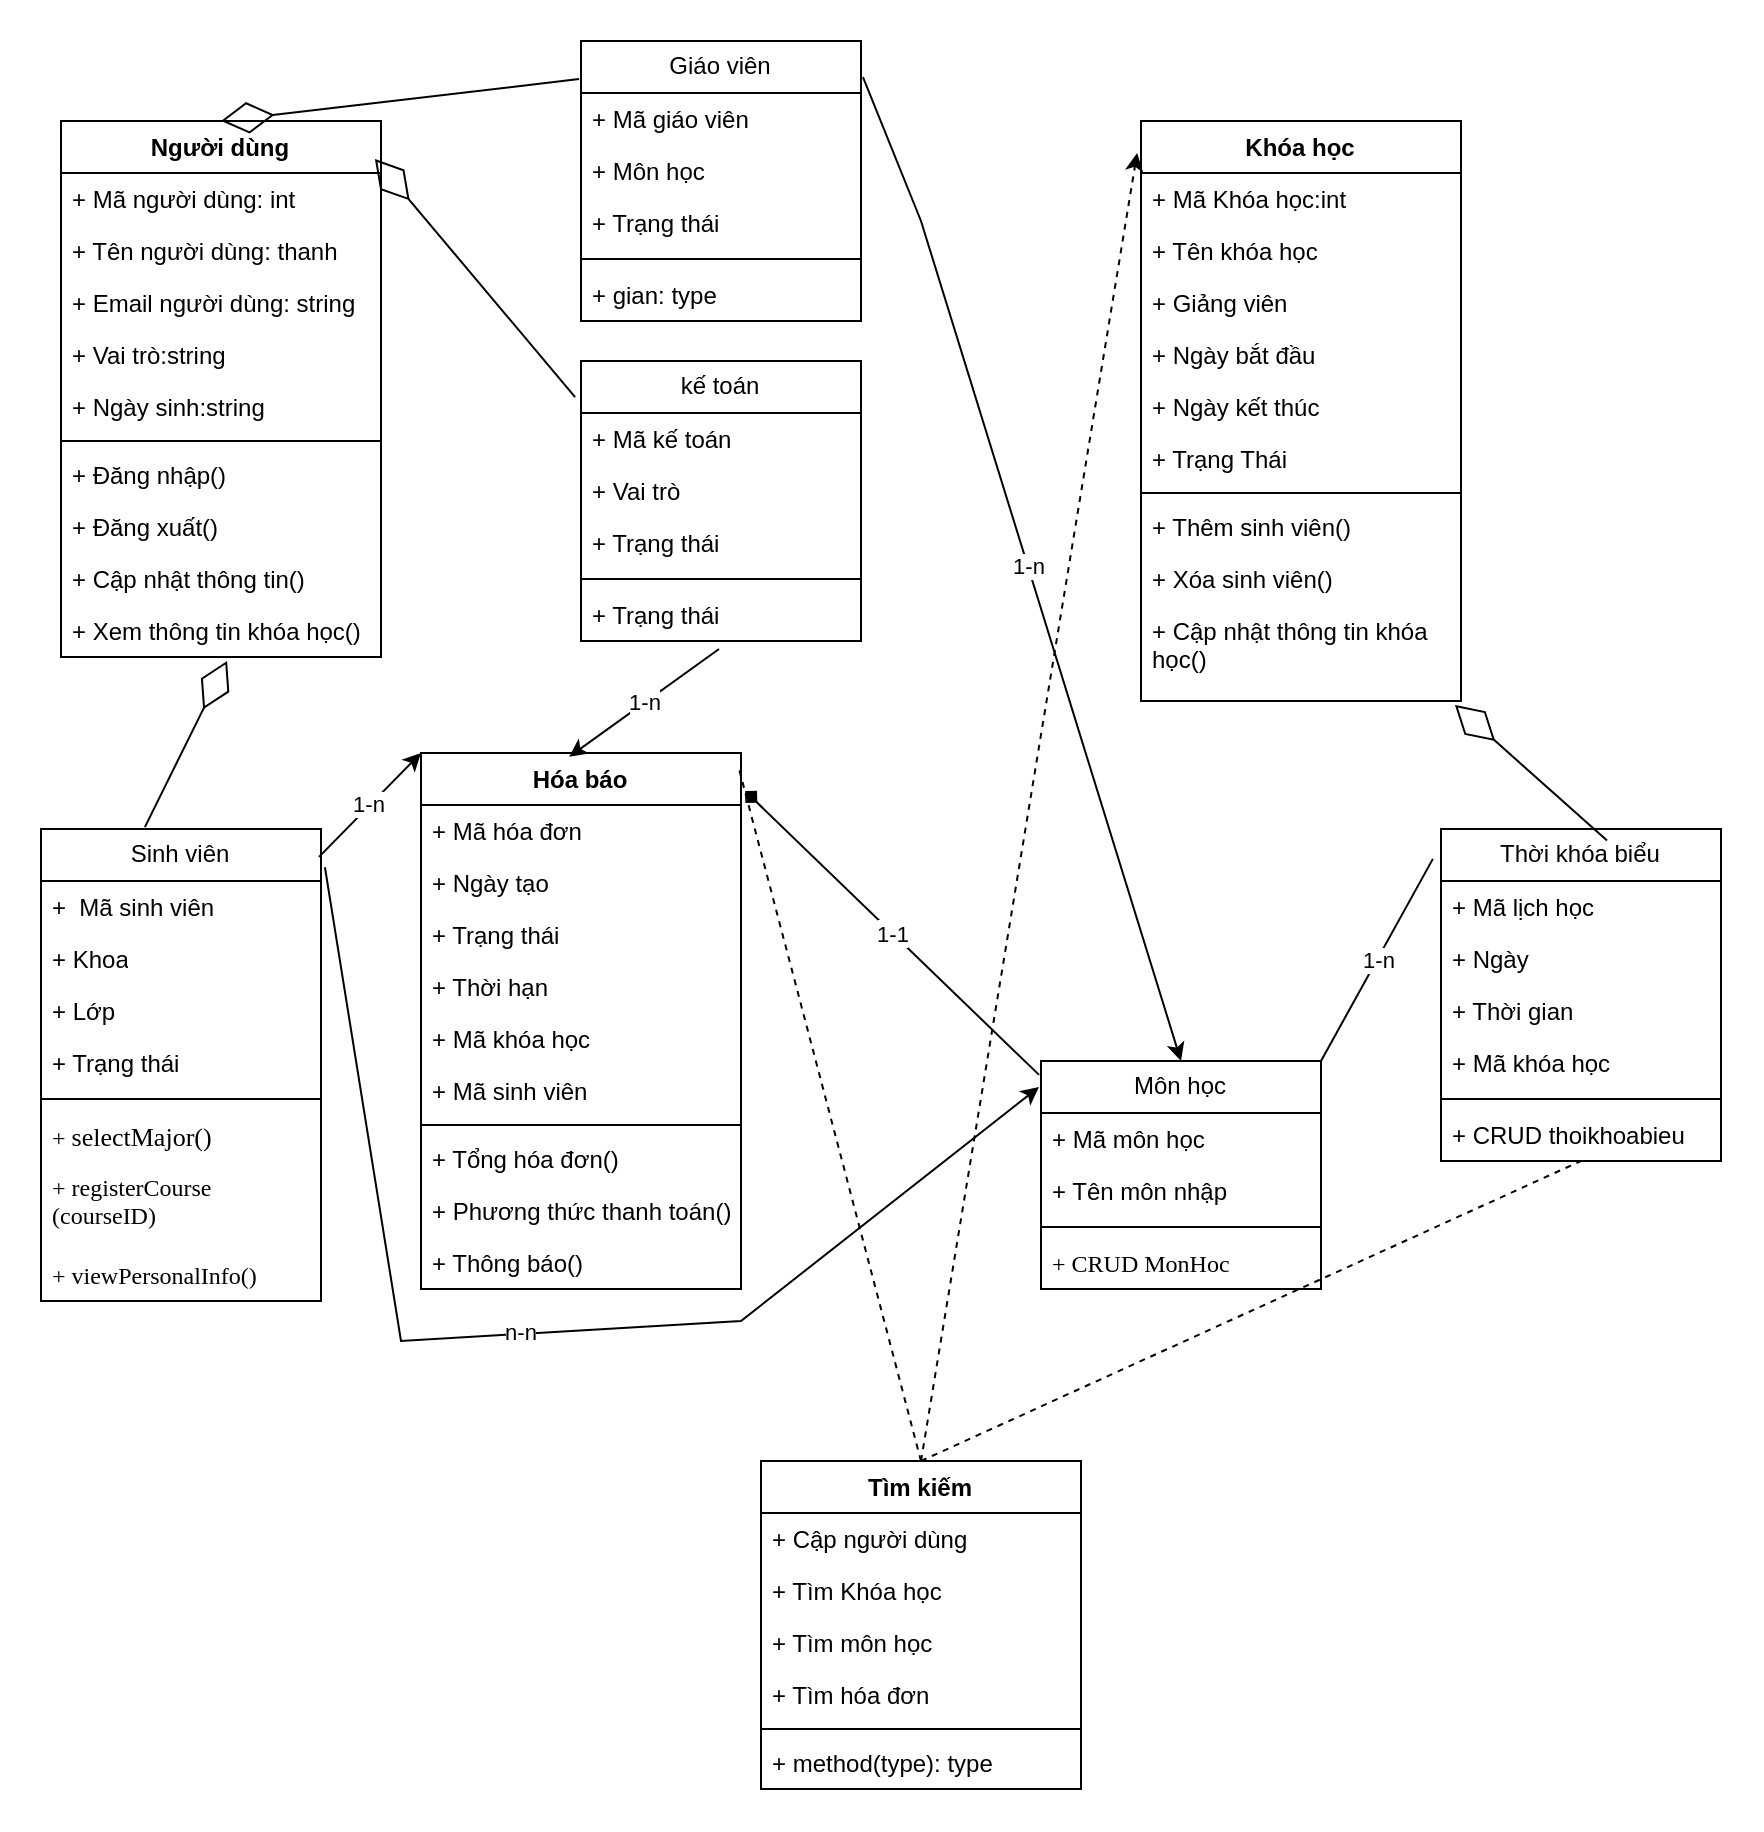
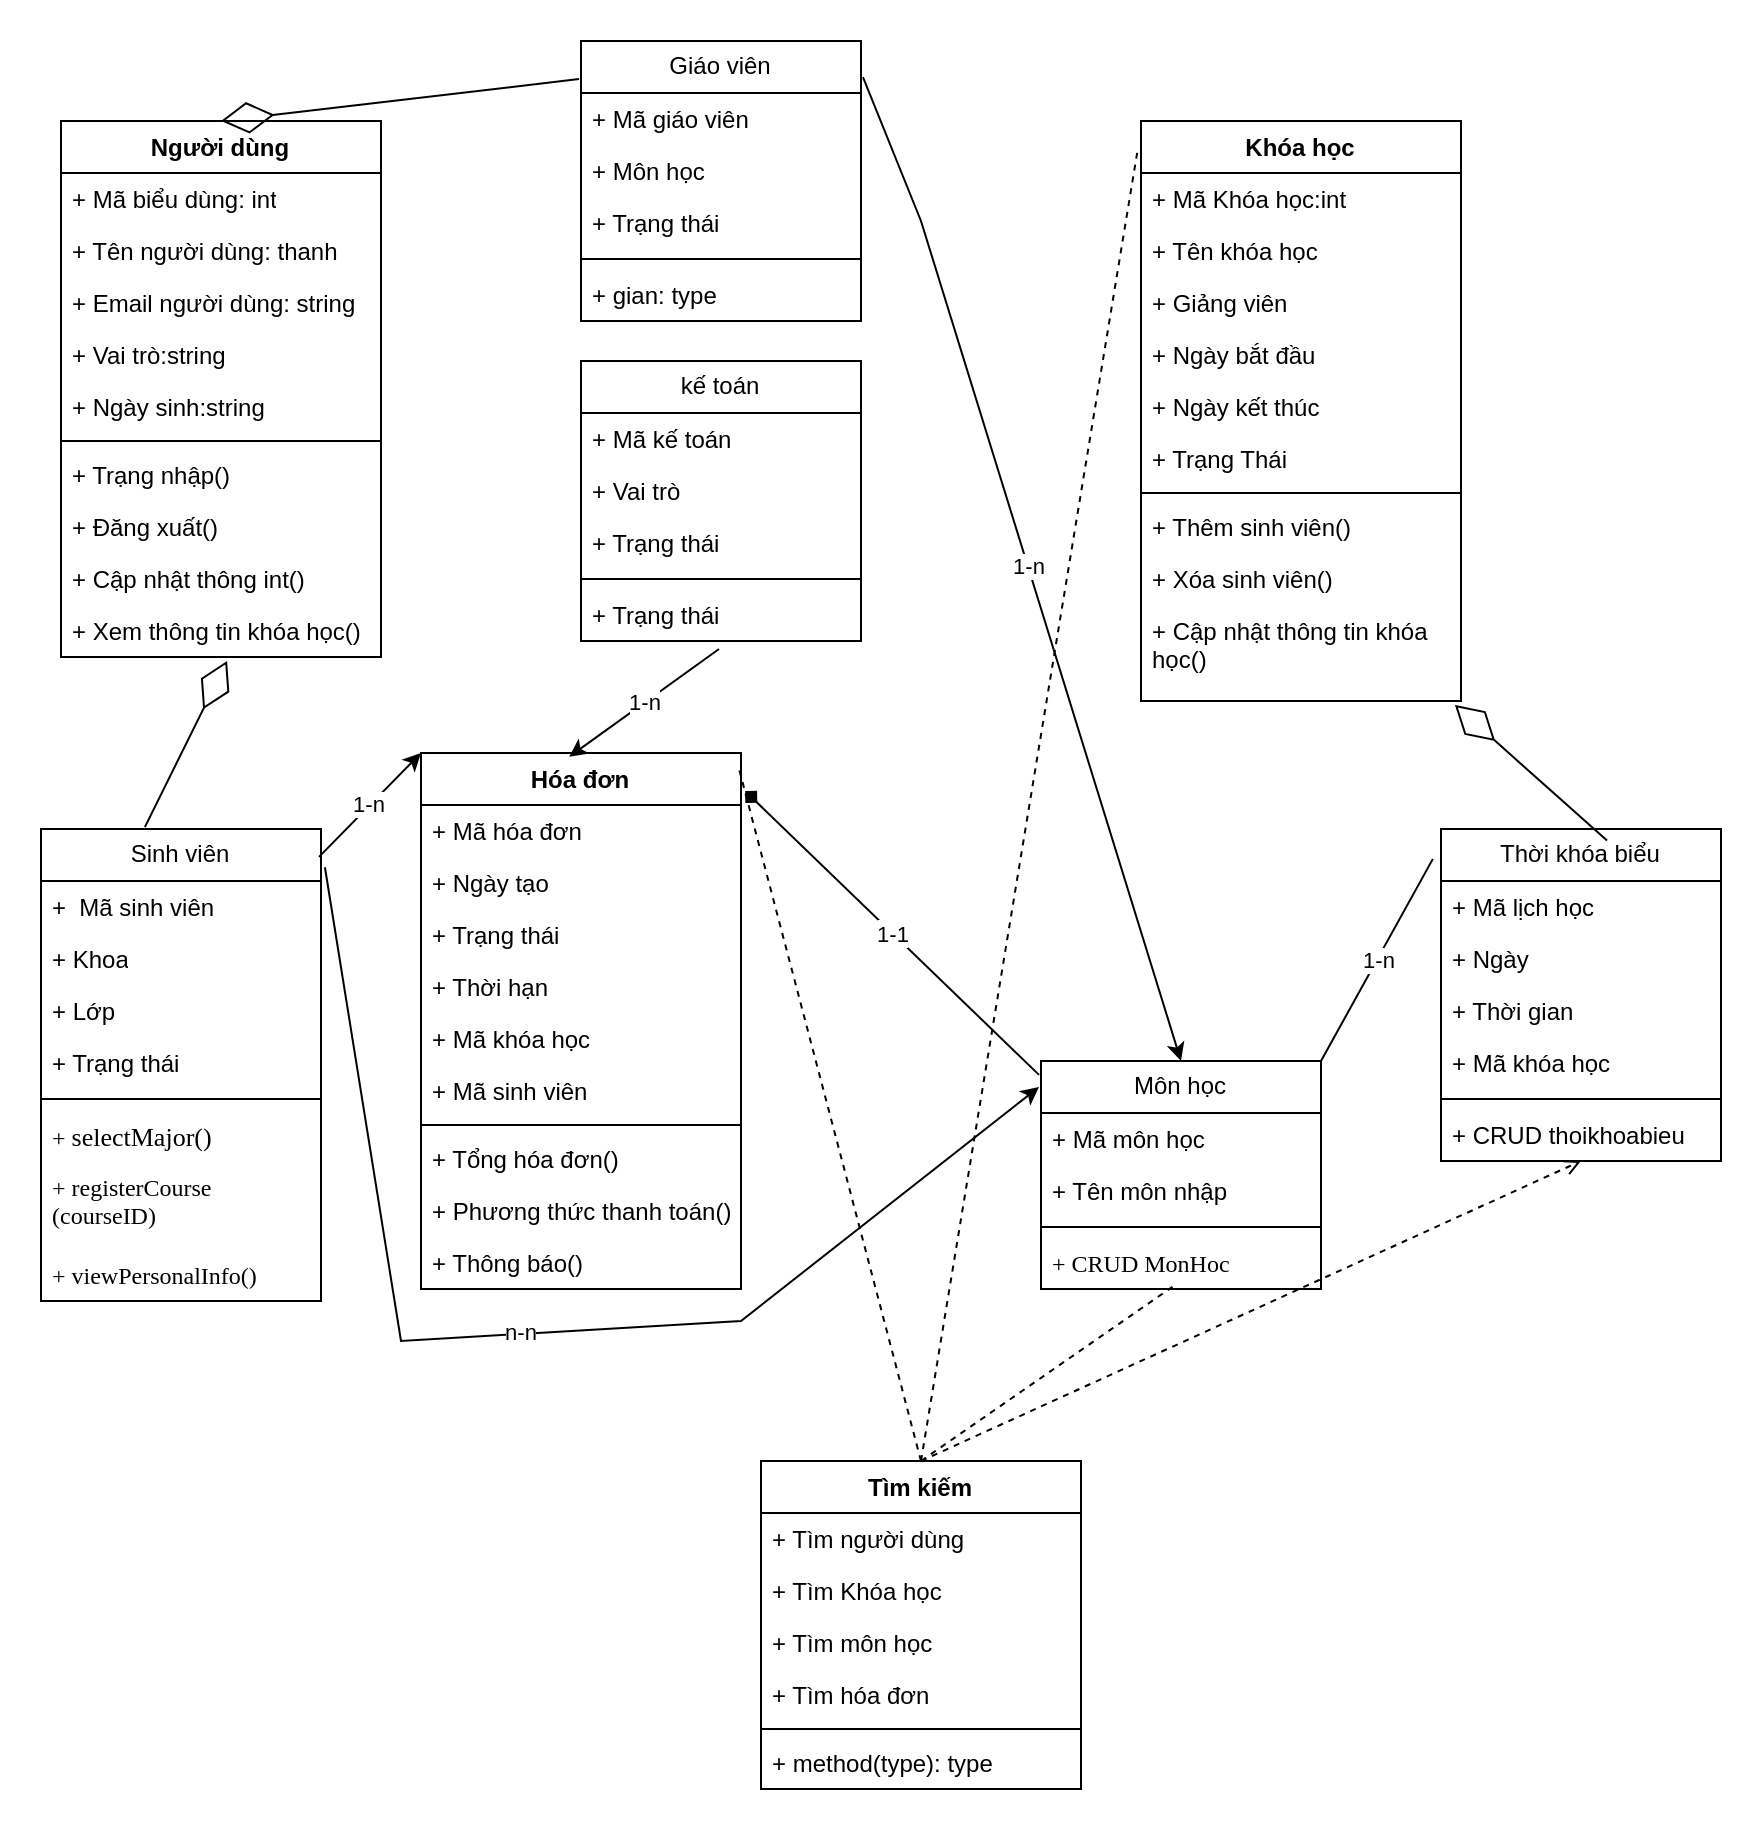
edge "Tìm kiếm" -> "Khóa học": arrowhead classic -> none
node "+ Mã người dùng: int": label "+ Mã người dùng: int" -> "+ Mã biểu dùng: int"
edge "kế toán" -> "Người dùng": removed
node "+ Đăng nhập()": label "+ Đăng nhập()" -> "+ Trạng nhập()"
node "+ Cập nhật thông tin()": label "+ Cập nhật thông tin()" -> "+ Cập nhật thông int()"
node "Hóa báo": label "Hóa báo" -> "Hóa đơn"
edge "+ CRUD thoikhoabieu" -- "Tìm kiếm": arrowhead none -> open
edge "+ CRUD MonHoc" -- "Tìm kiếm": added
node "+ Cập người dùng": label "+ Cập người dùng" -> "+ Tìm người dùng"
